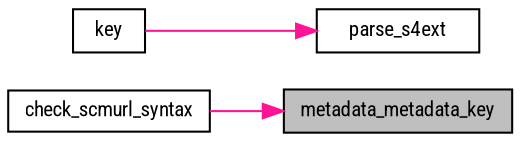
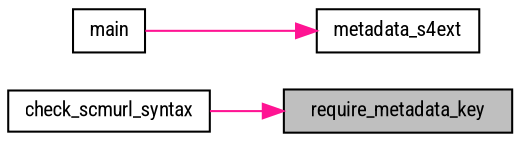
node "key": label "key" -> "main"
node "parse_s4ext": label "parse_s4ext" -> "metadata_s4ext"
node "metadata_metadata_key": label "metadata_metadata_key" -> "require_metadata_key"
